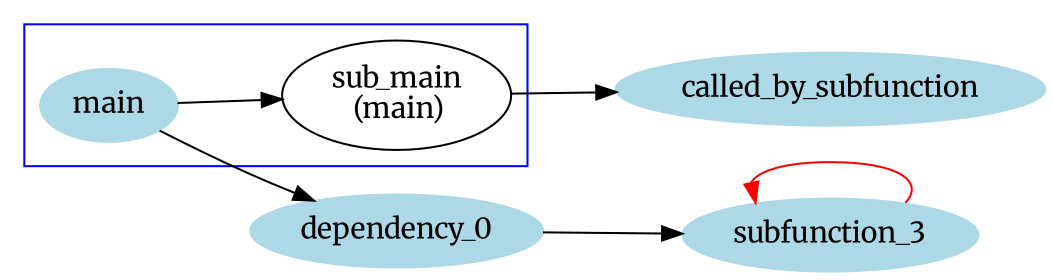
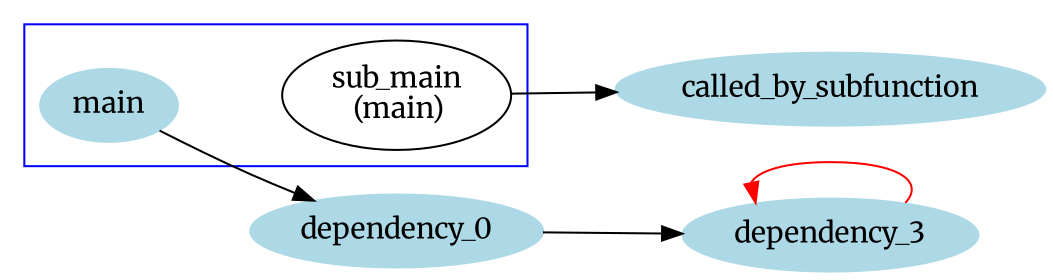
edge "main" -> "sub_main (main)": removed
node "subfunction_3": label "subfunction_3" -> "dependency_3"
